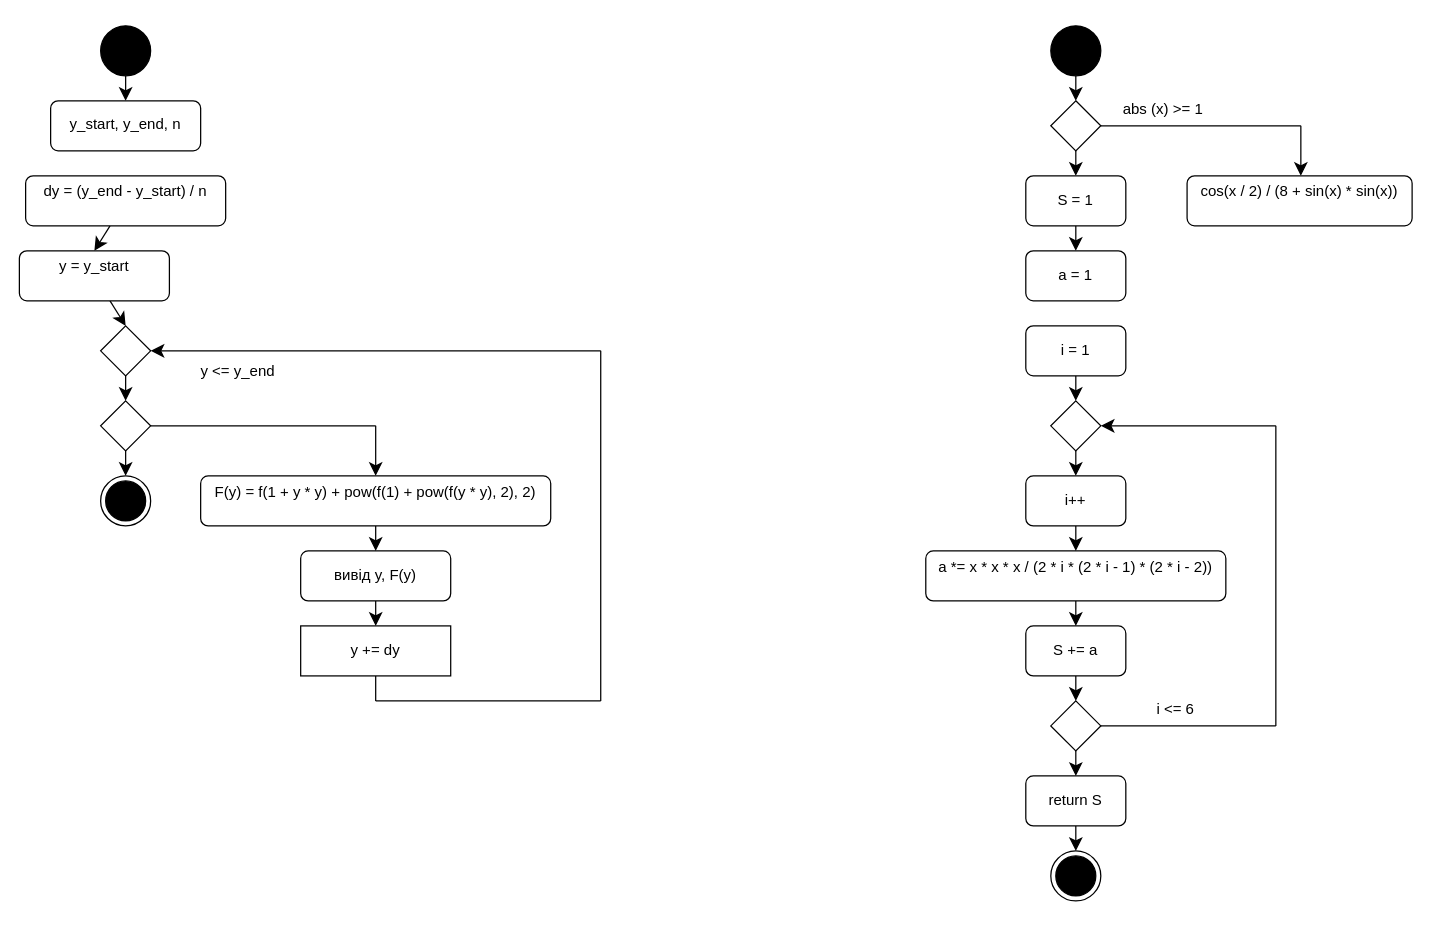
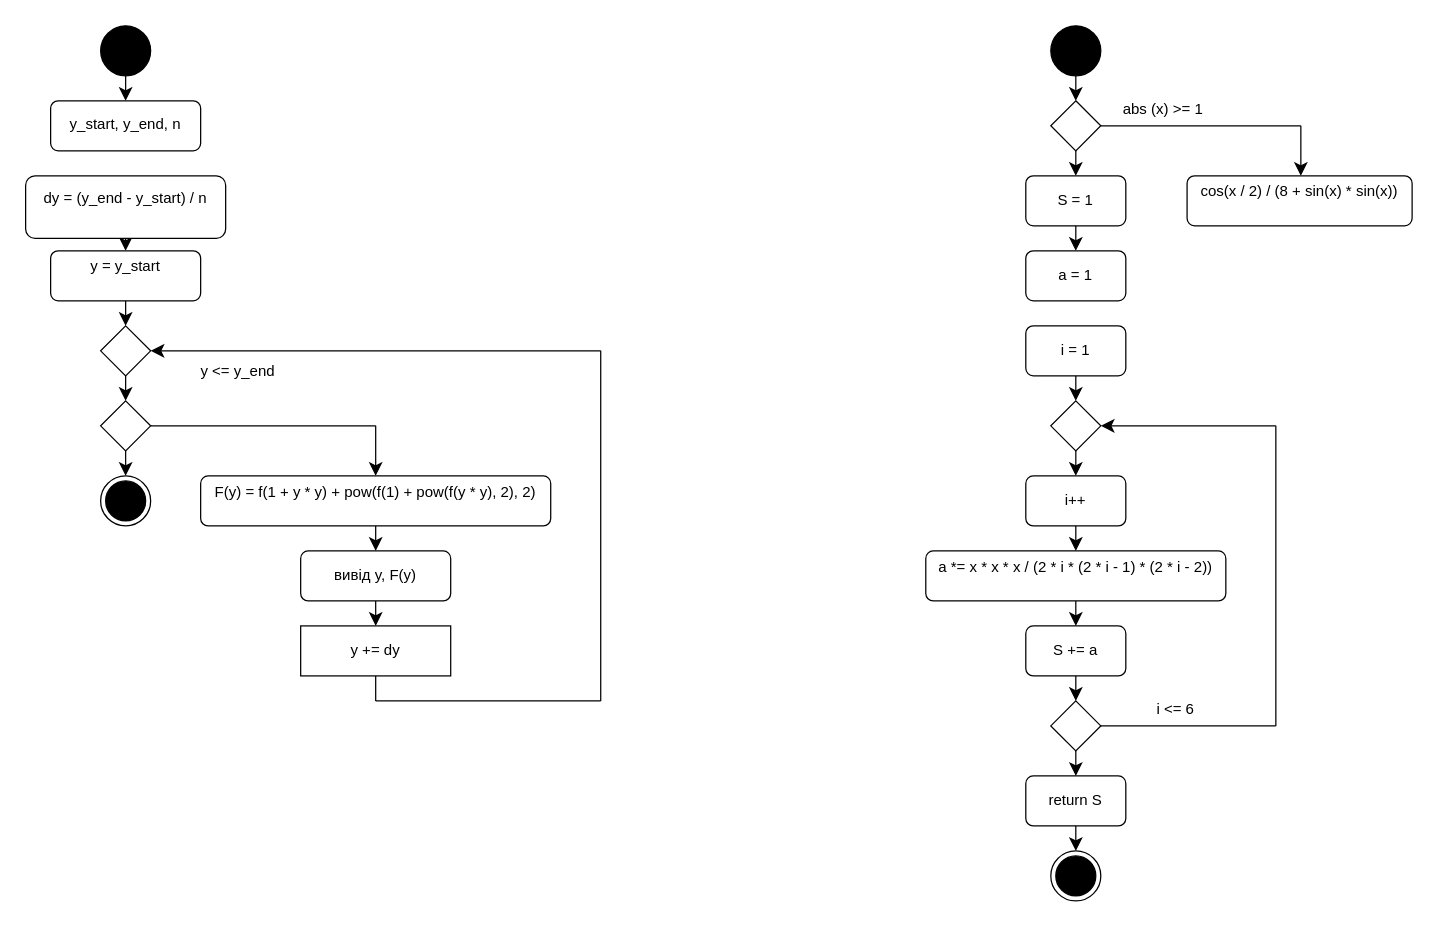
node "dy = (y_end - y_start) / n": size 200x50 -> 200x63
node "y = y_start": moved (94, 276) -> (126, 276)
